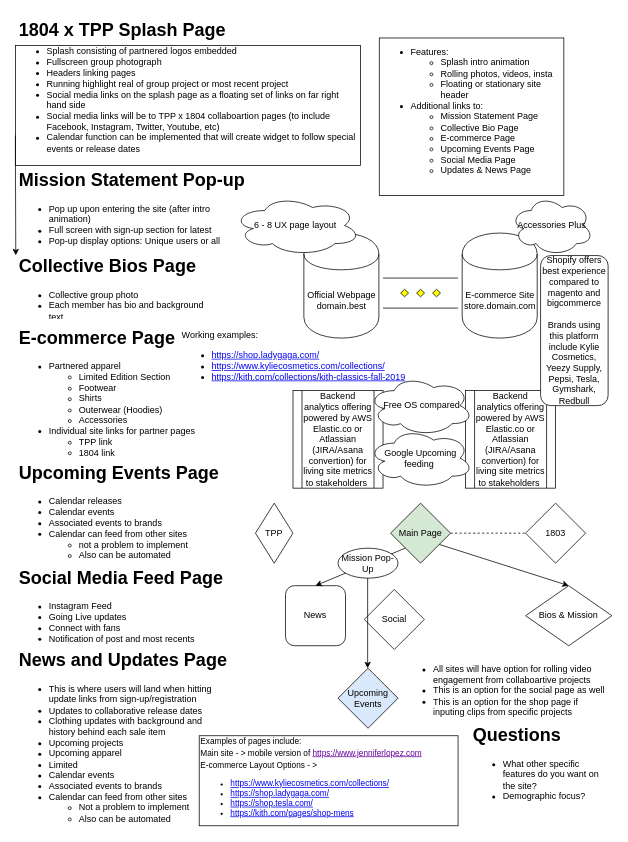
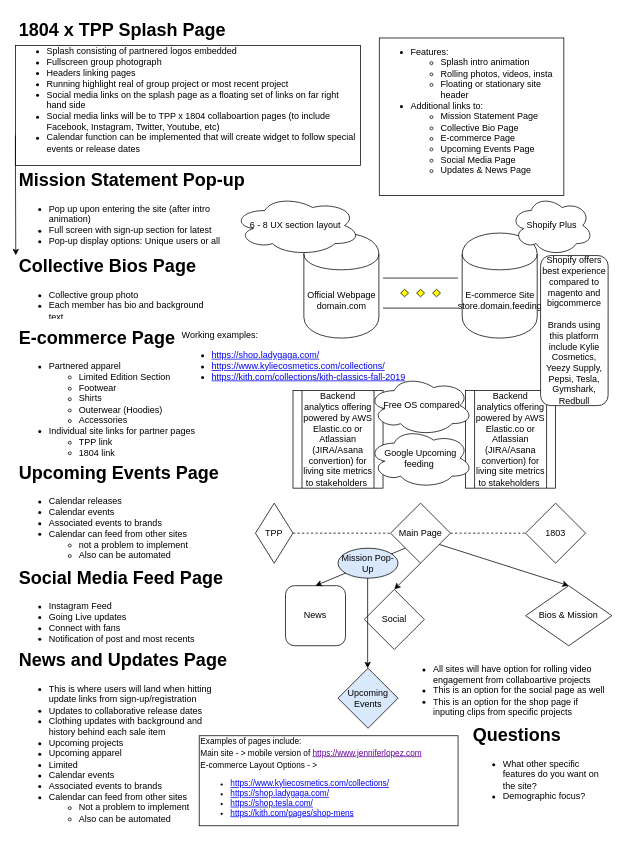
node "6 - 8 UX page layout": label "6 - 8 UX page layout" -> "6 - 8 UX section layout"
node "Accessories Plus": label "Accessories Plus" -> "Shopify Plus"
node "Official Webpage domain.best": label "Official Webpage domain.best" -> "Official Webpage domain.com"
node "E-commerce Site store.domain.com": label "E-commerce Site store.domain.com" -> "E-commerce Site store.domain.feeding"
edge "TPP" -- "Main Page": added
node "Main Page": fillcolor #d5e8d4 -> #ffffff
node "Mission Pop-Up": fillcolor #ffffff -> #dae8fc
edge "Main Page" -> "Social": added
